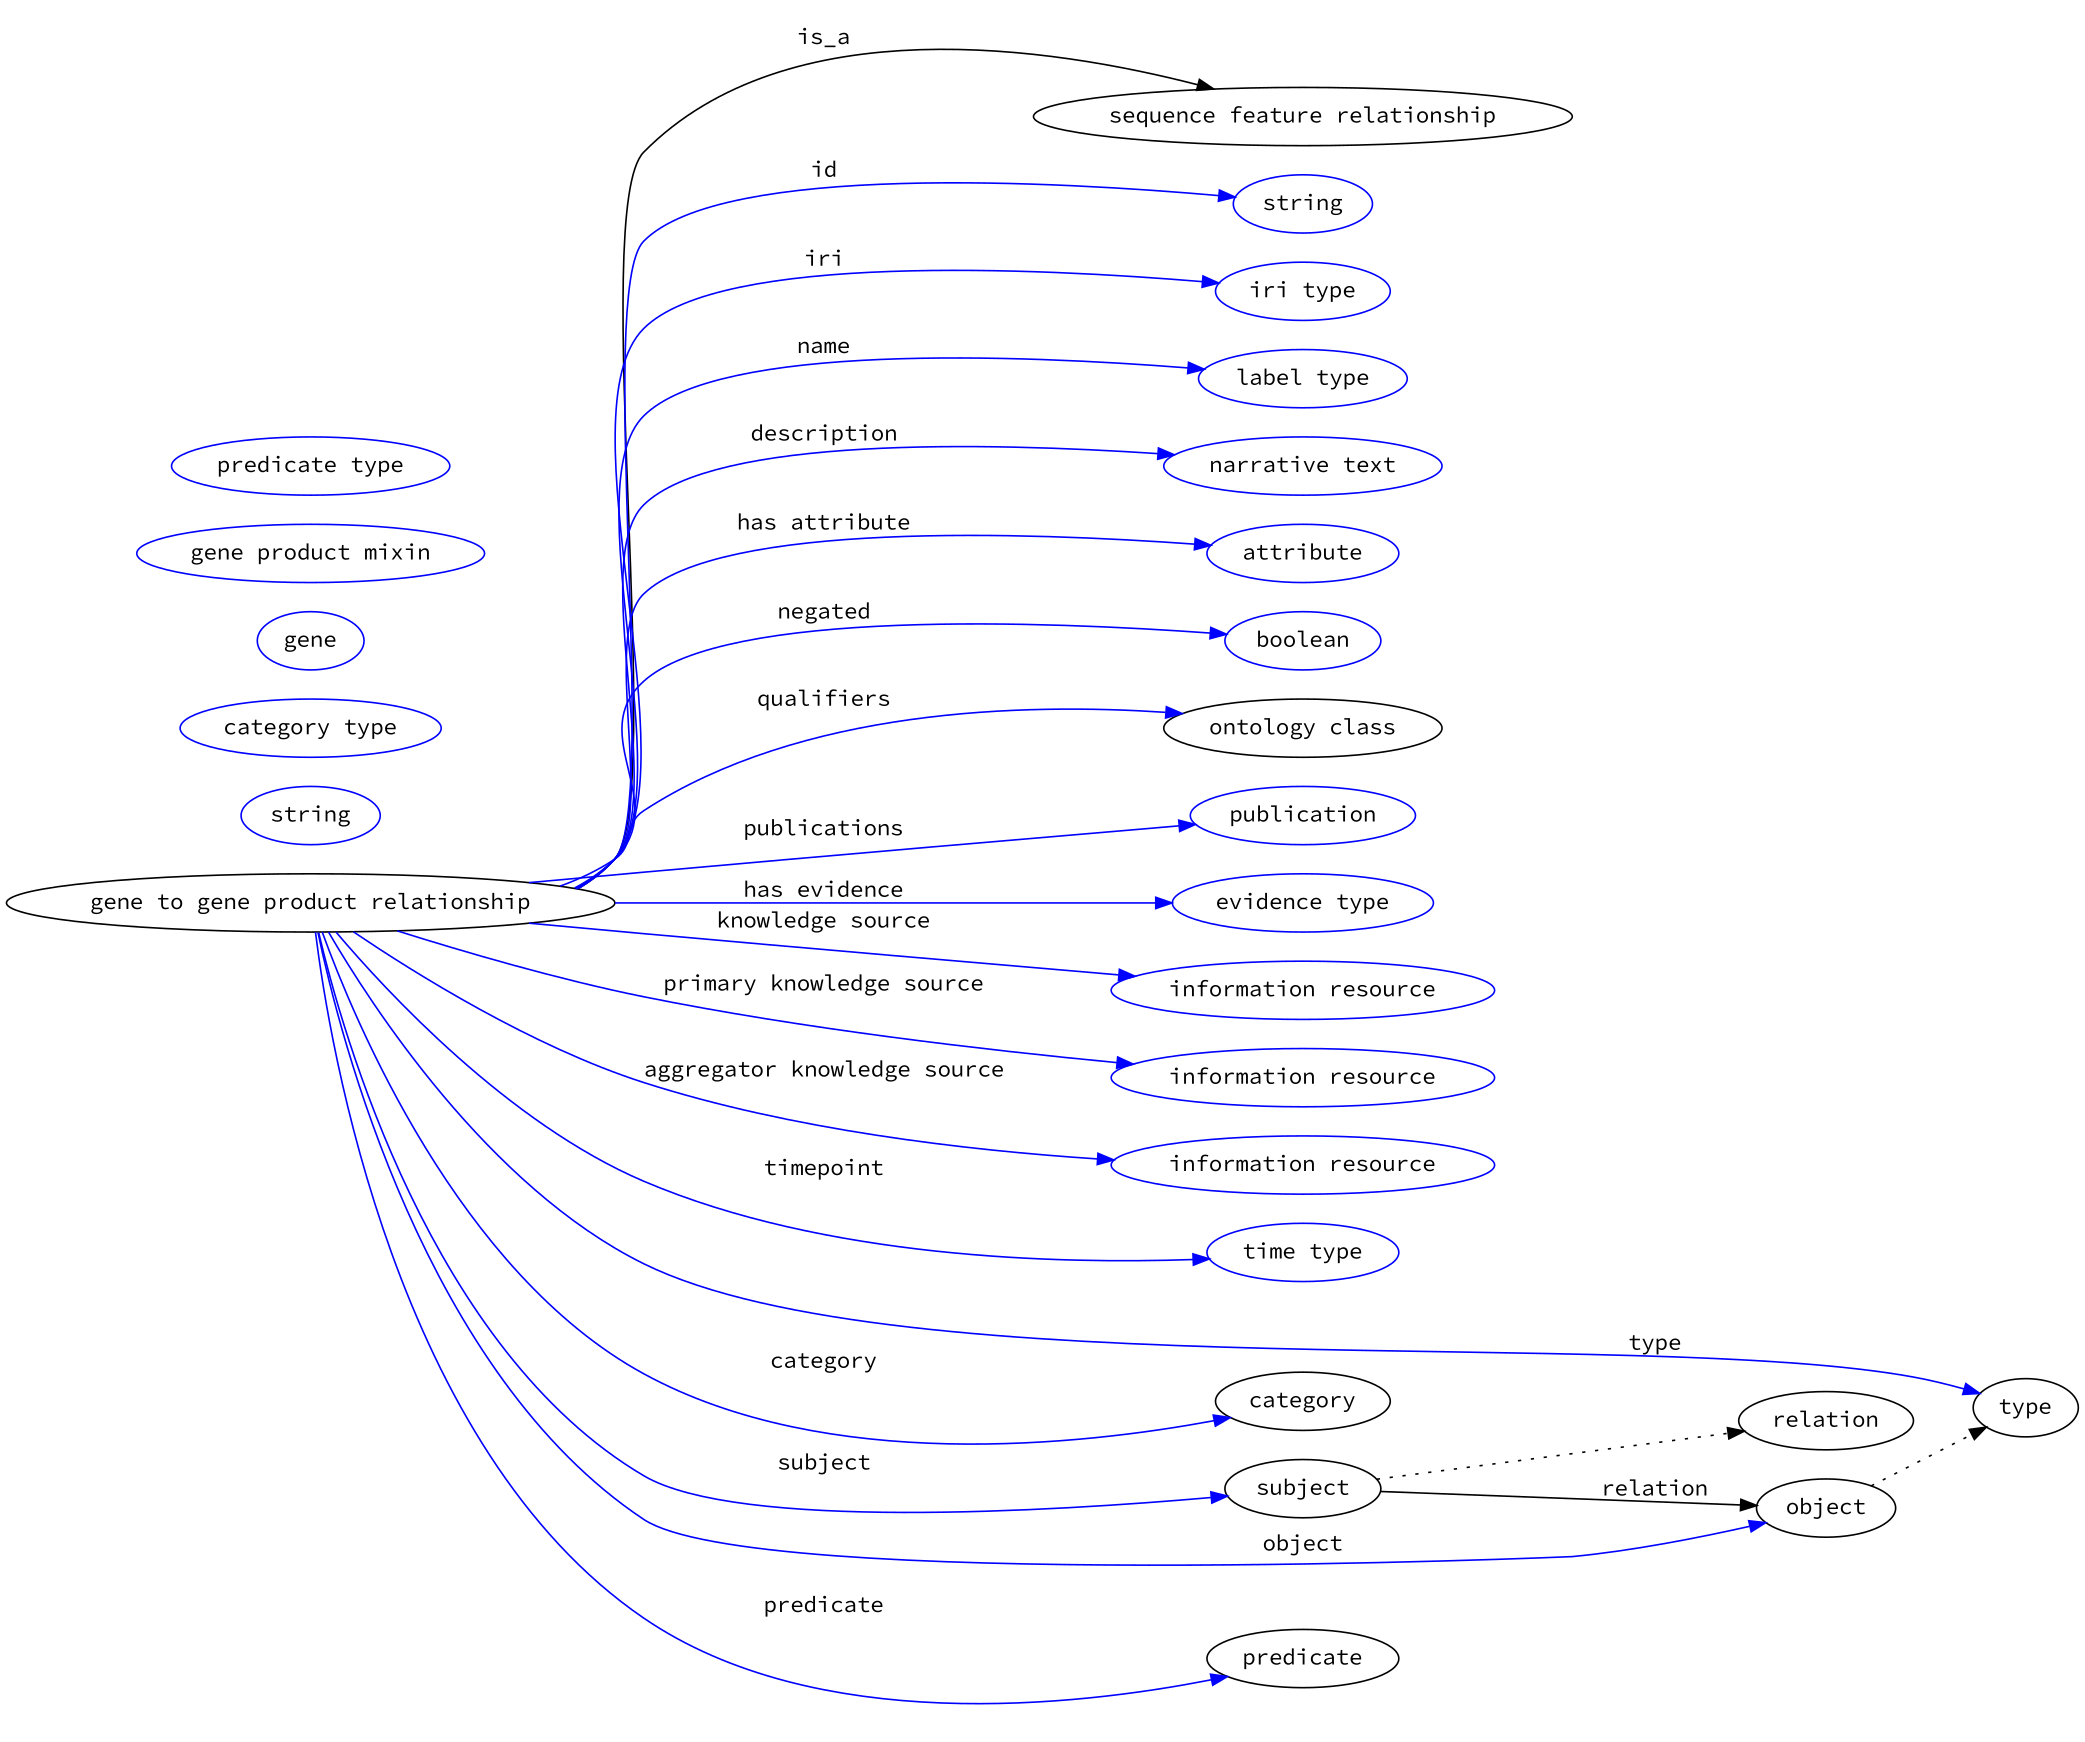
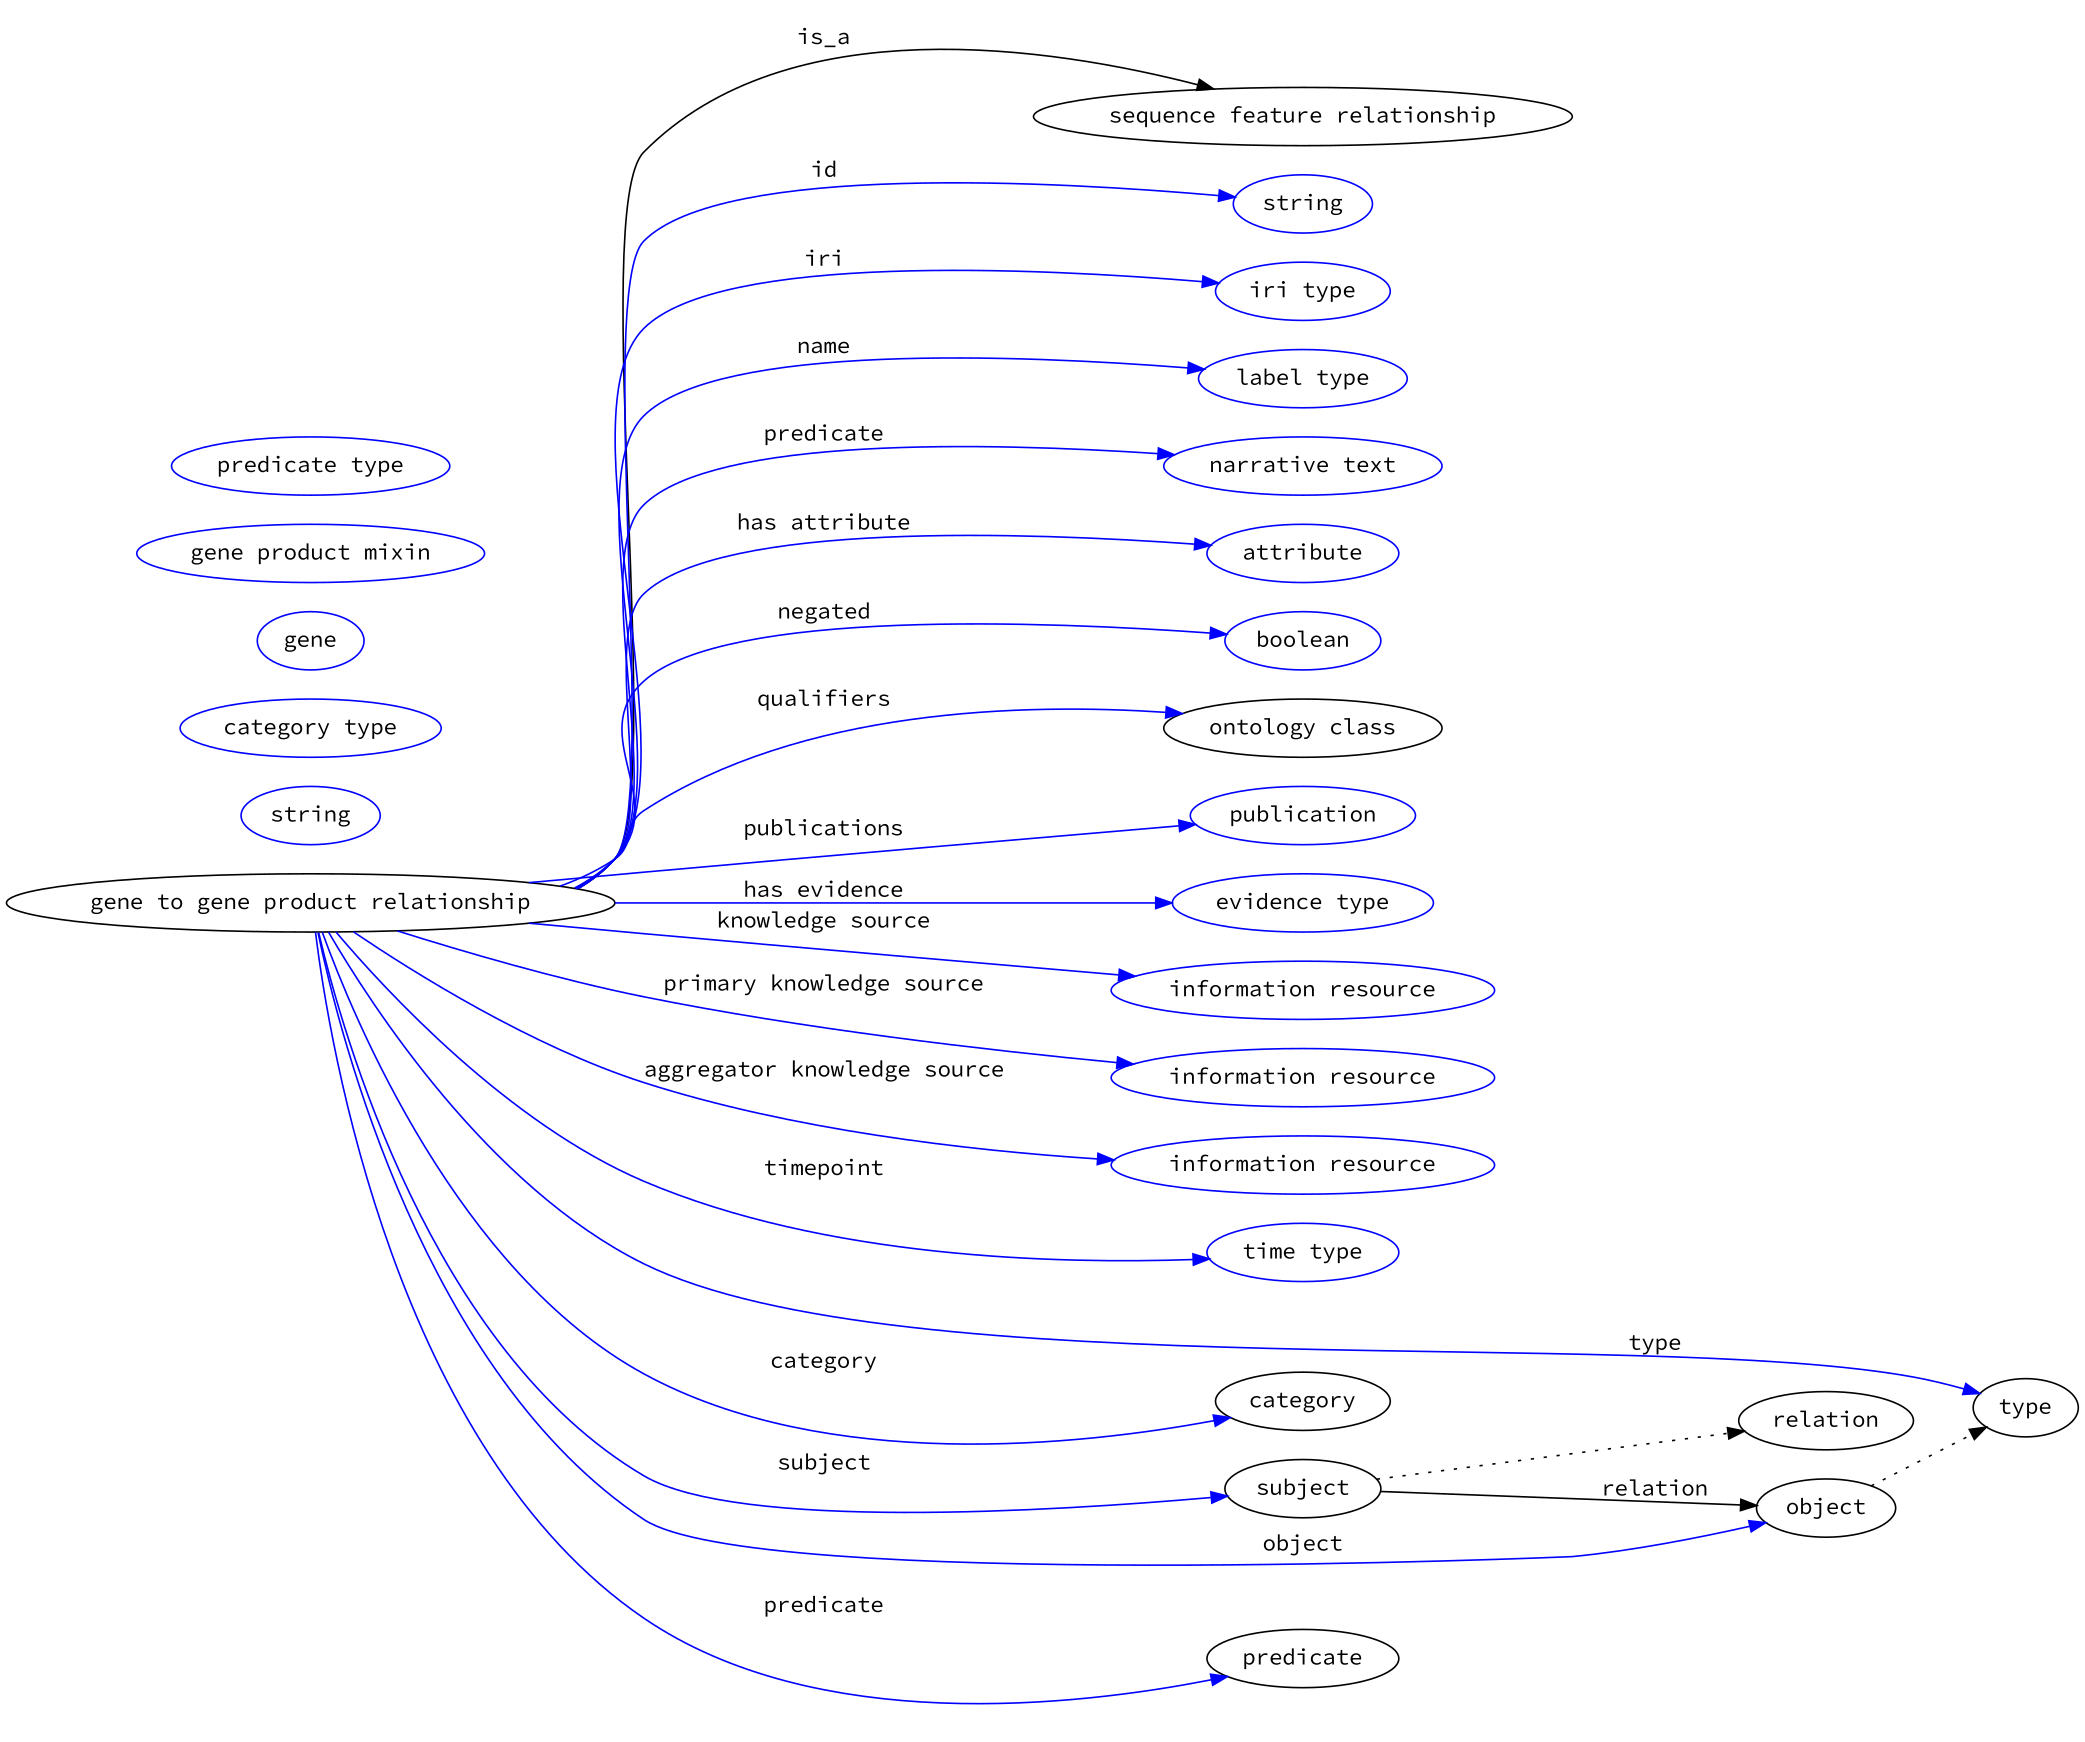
edge "gene to gene product relationship" -> "narrative text": label "description" -> "predicate"
